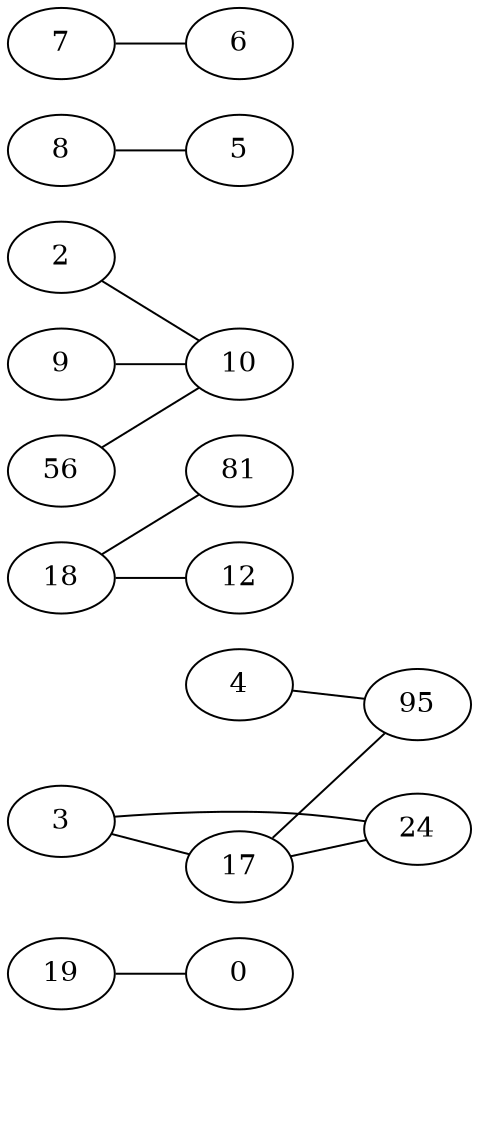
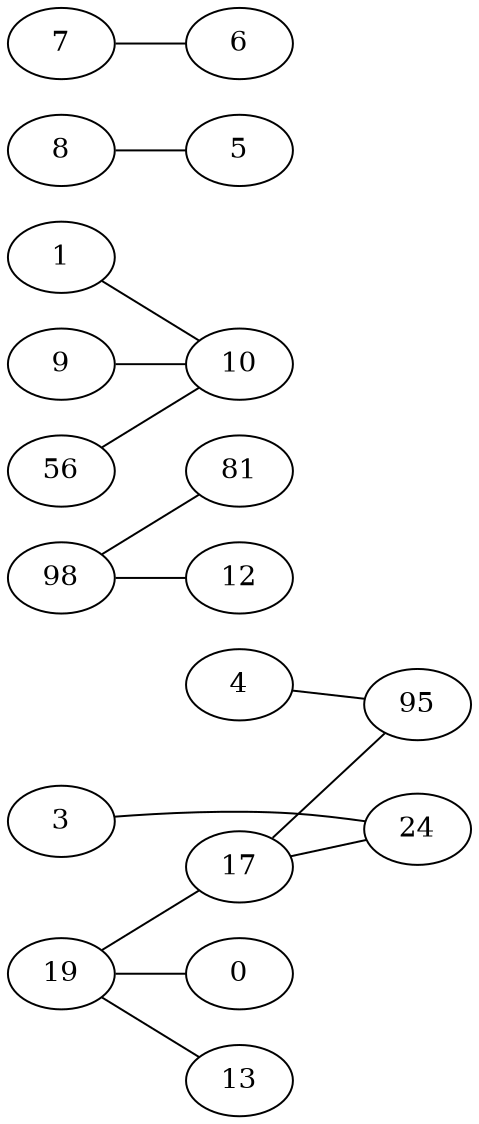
node "2": label "2" -> "1"
node "18": label "18" -> "98"
edge "3" -- "17": now "19" -- "17"
node "13": added
